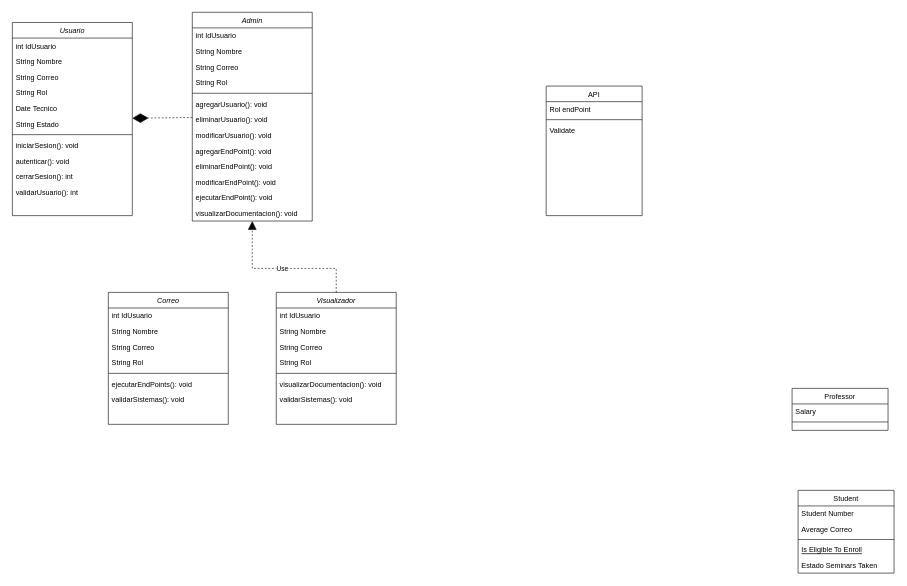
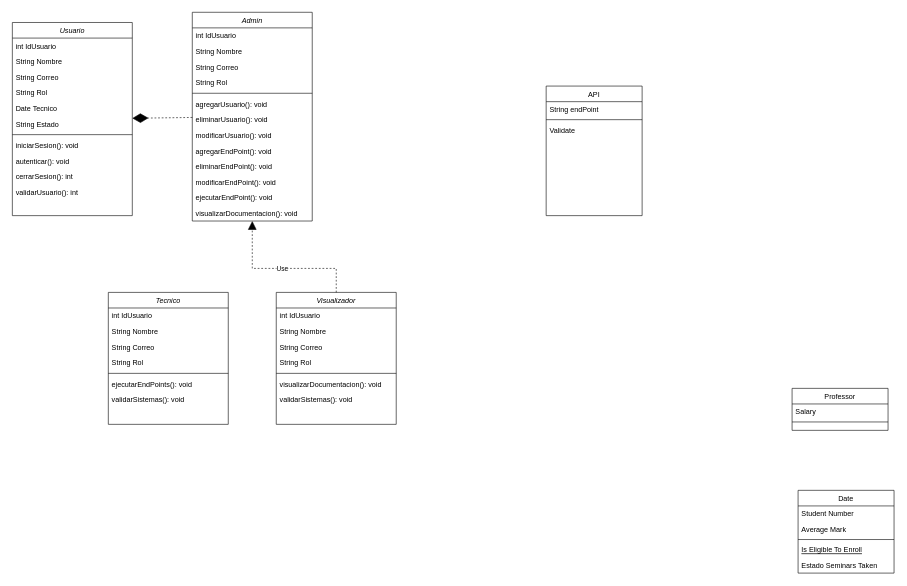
node "Rol endPoint": label "Rol endPoint" -> "String endPoint"
node "Correo": label "Correo" -> "Tecnico"
node "Student": label "Student" -> "Date"
node "Average Correo": label "Average Correo" -> "Average Mark"
